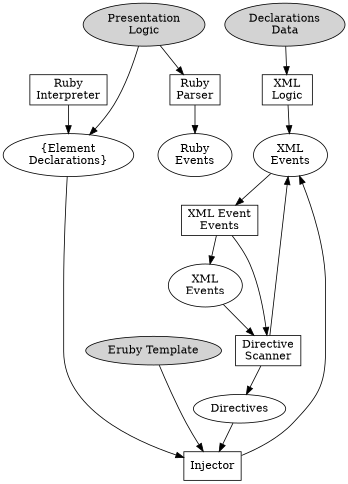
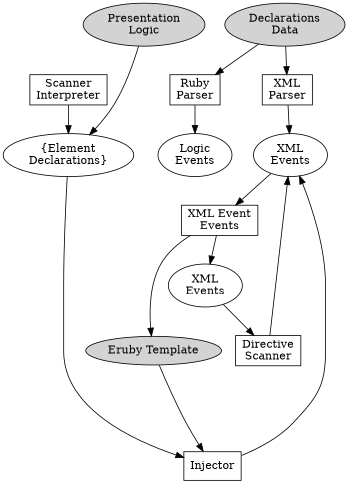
edge "Presentation Logic" -> "Ruby Parser": now "Declarations Data" -> "Ruby Parser"
node "Ruby Interpreter": label "Ruby Interpreter" -> "Scanner Interpreter"
node "XML Logic": label "XML Logic" -> "XML Parser"
node "Ruby Events": label "Ruby Events" -> "Logic Events"
edge "XML Event Events" -> "Directive Scanner": now "XML Event Events" -> "Eruby Template"
node "Directives": removed
